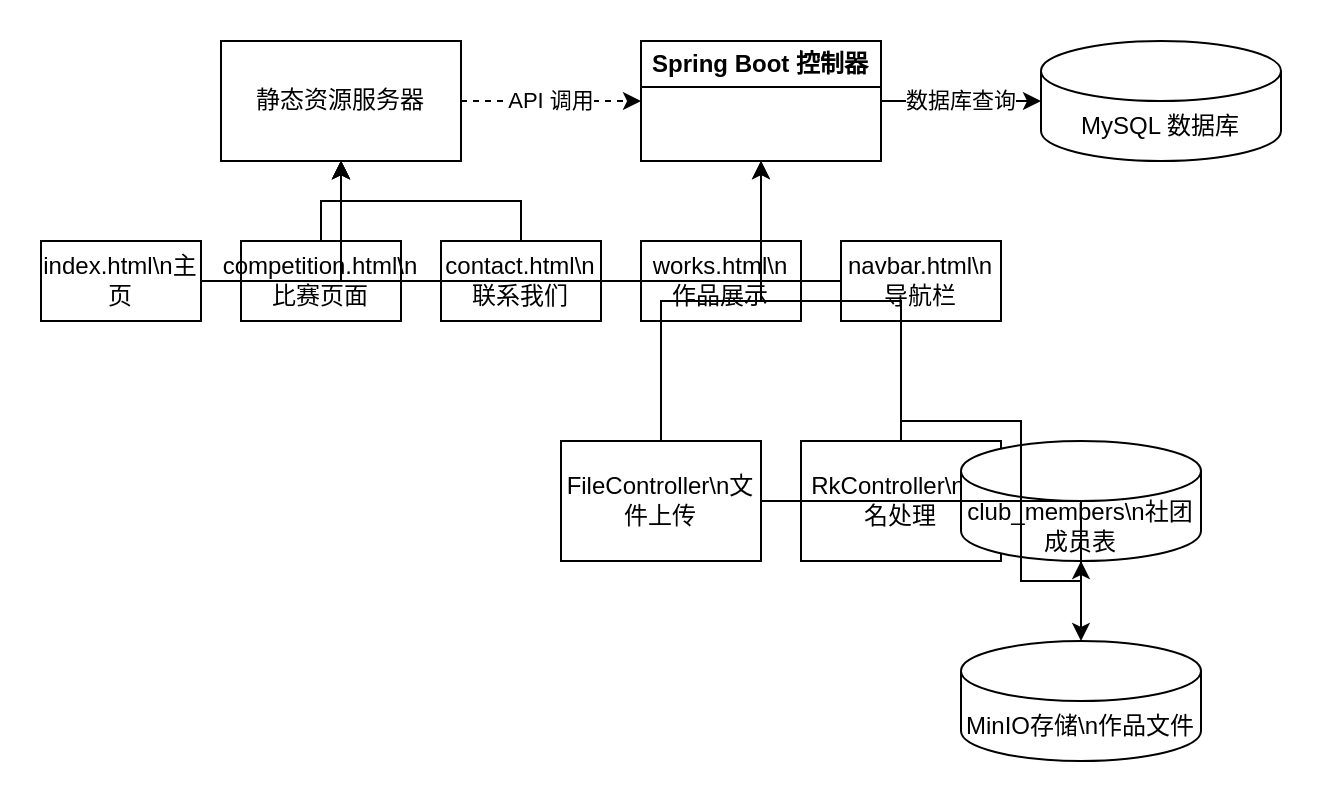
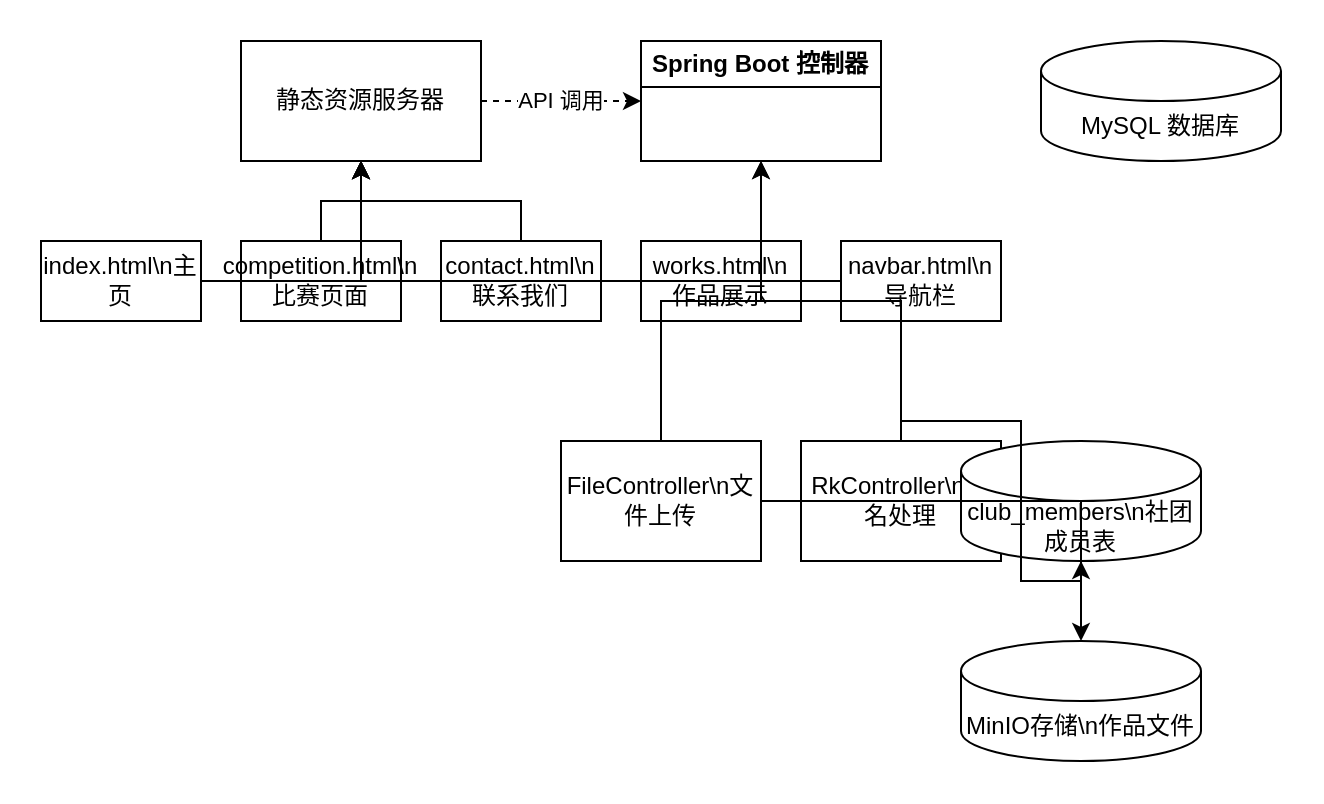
node "静态资源服务器": moved (341, 101) -> (361, 101)
edge "Spring Boot 控制器" -> "MySQL 数据库": removed, label "数据库查询"
